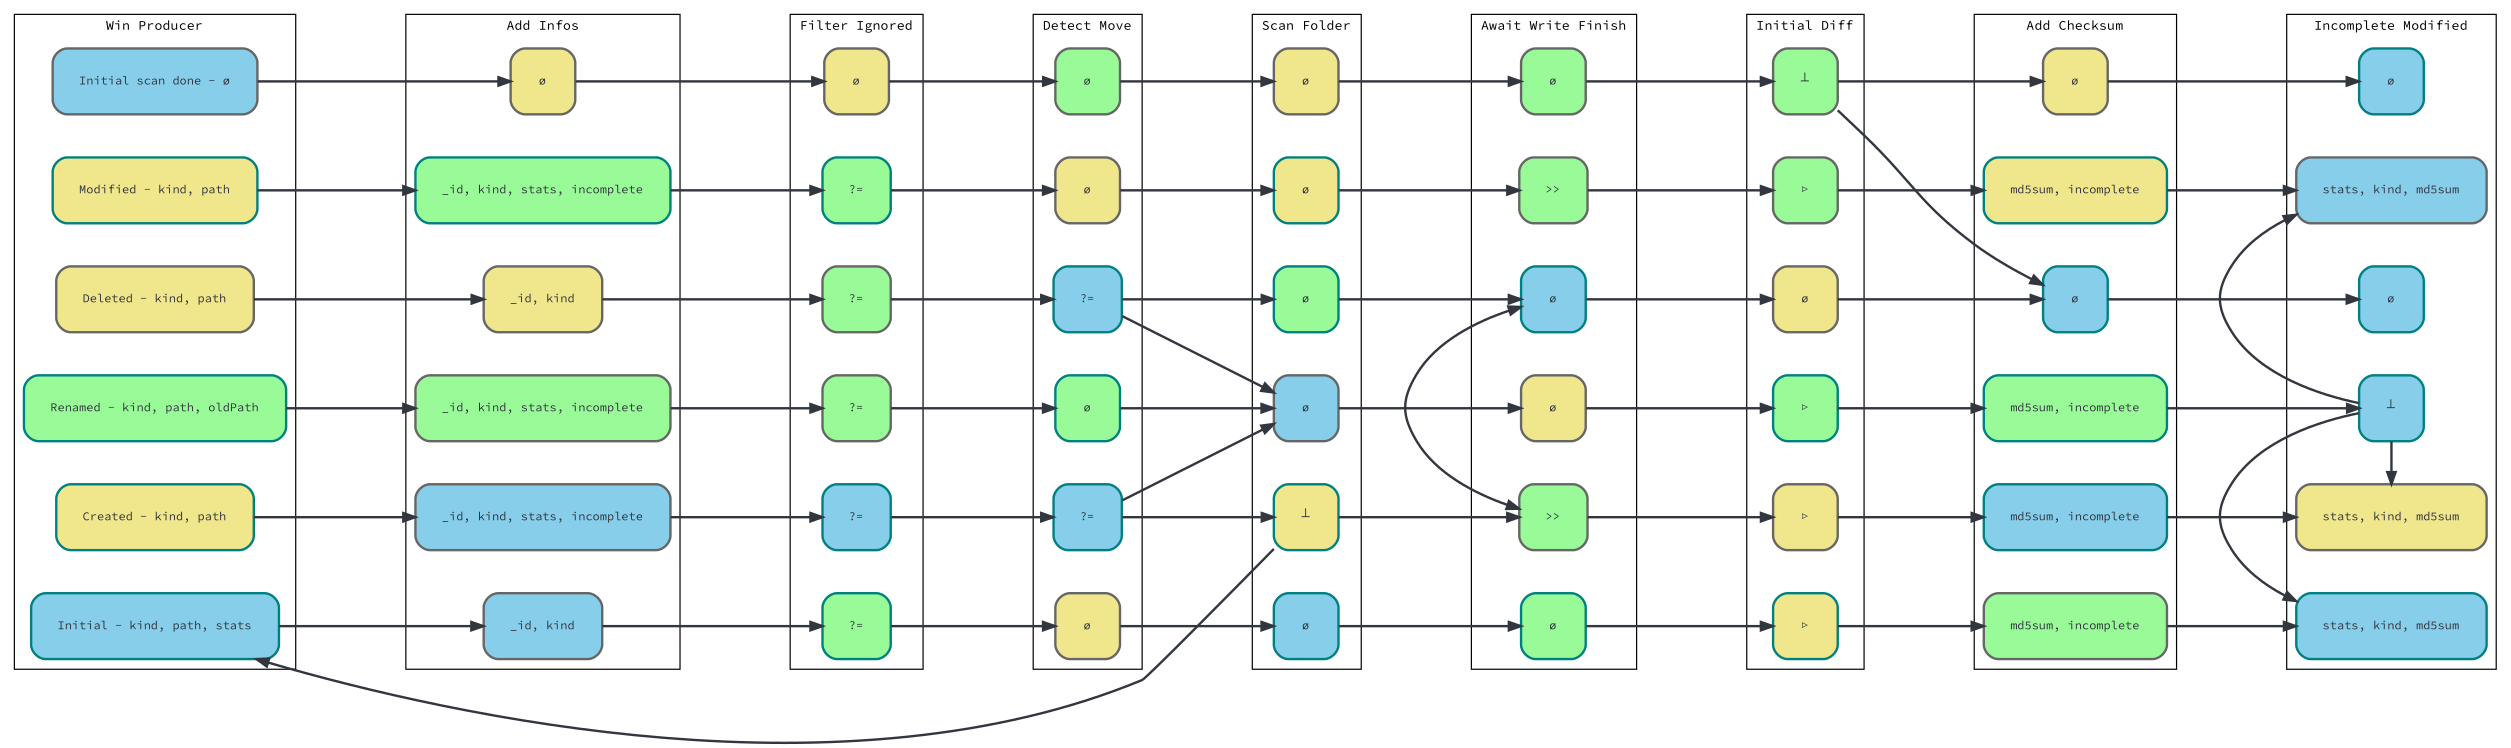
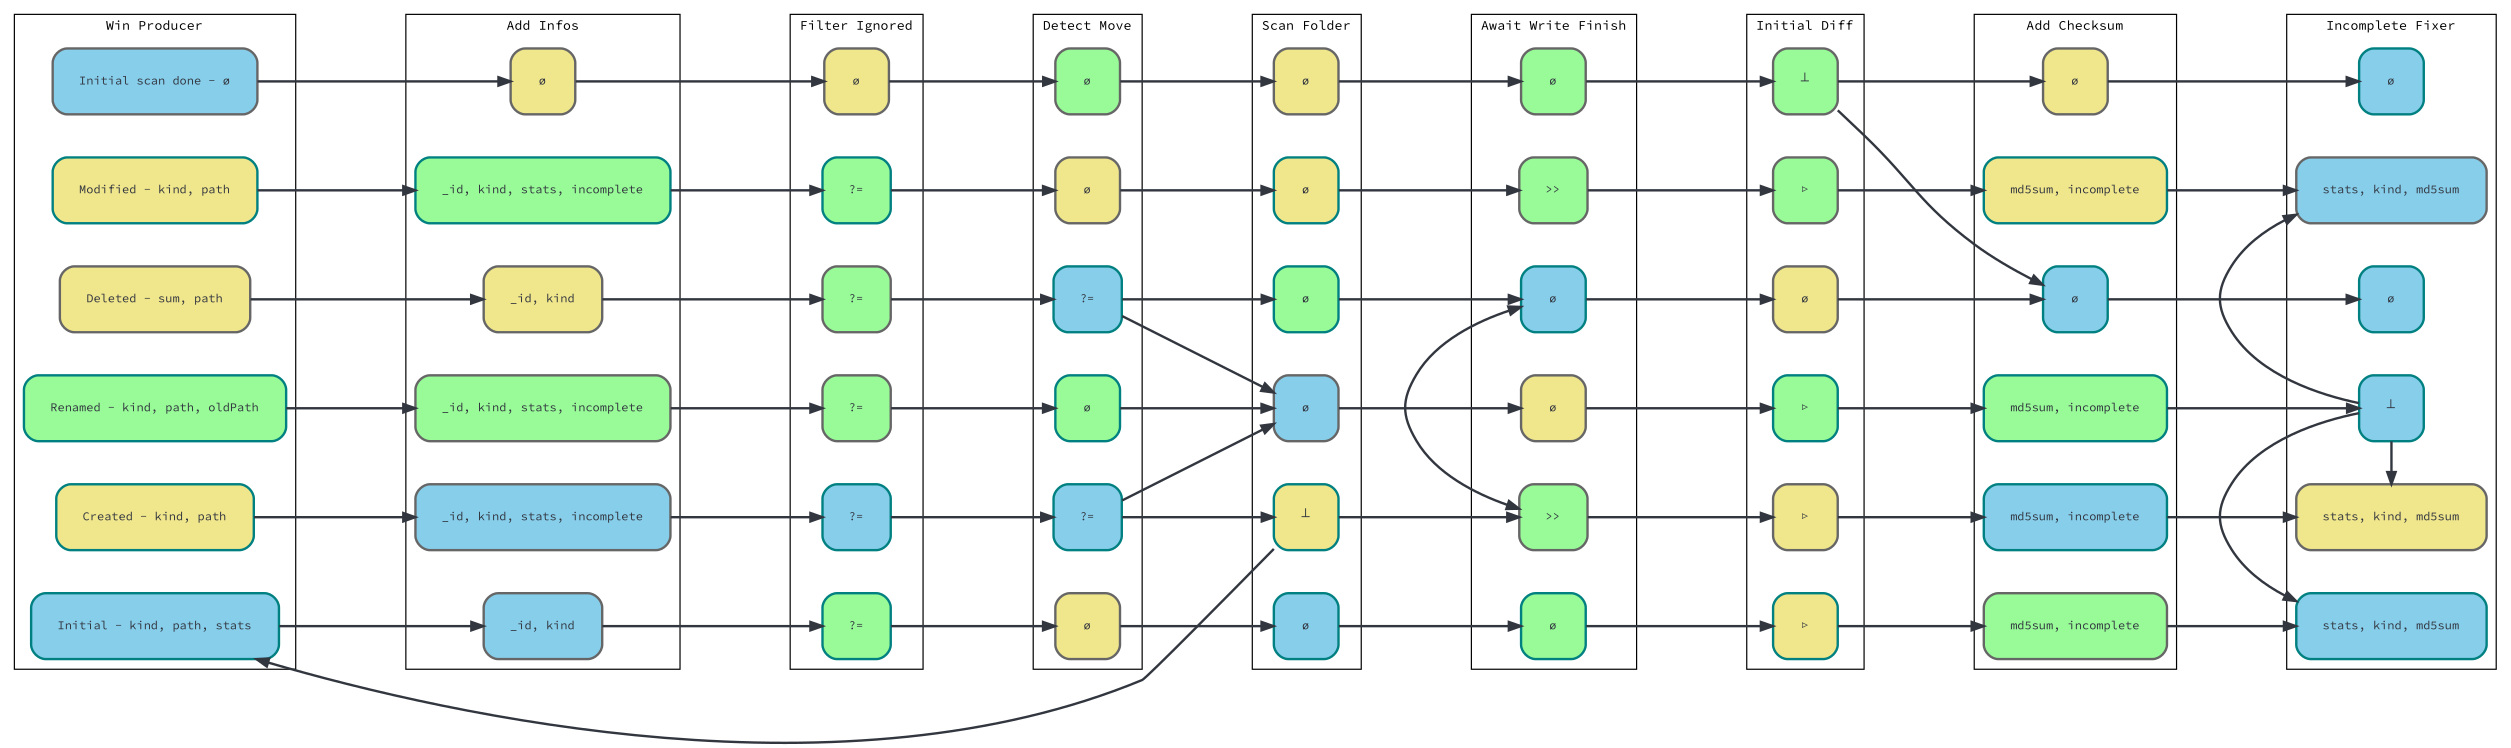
cluster "Incomplete Modified": label "Incomplete Modified" -> "Incomplete Fixer"
node "Deleted - kind, path": label "Deleted - kind, path" -> "Deleted - sum, path"
